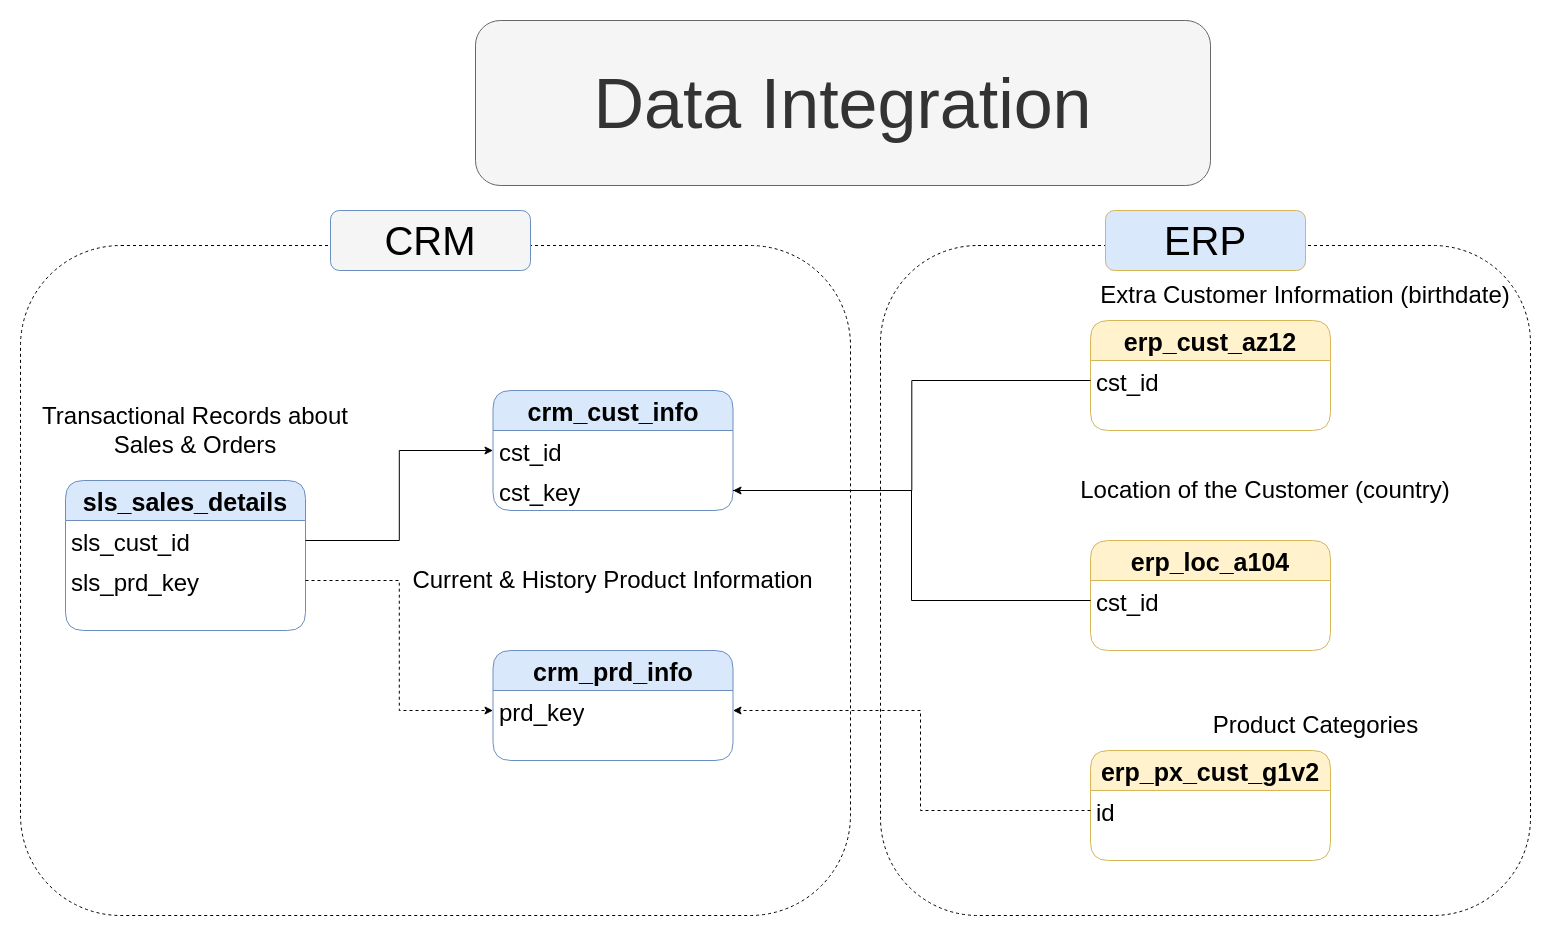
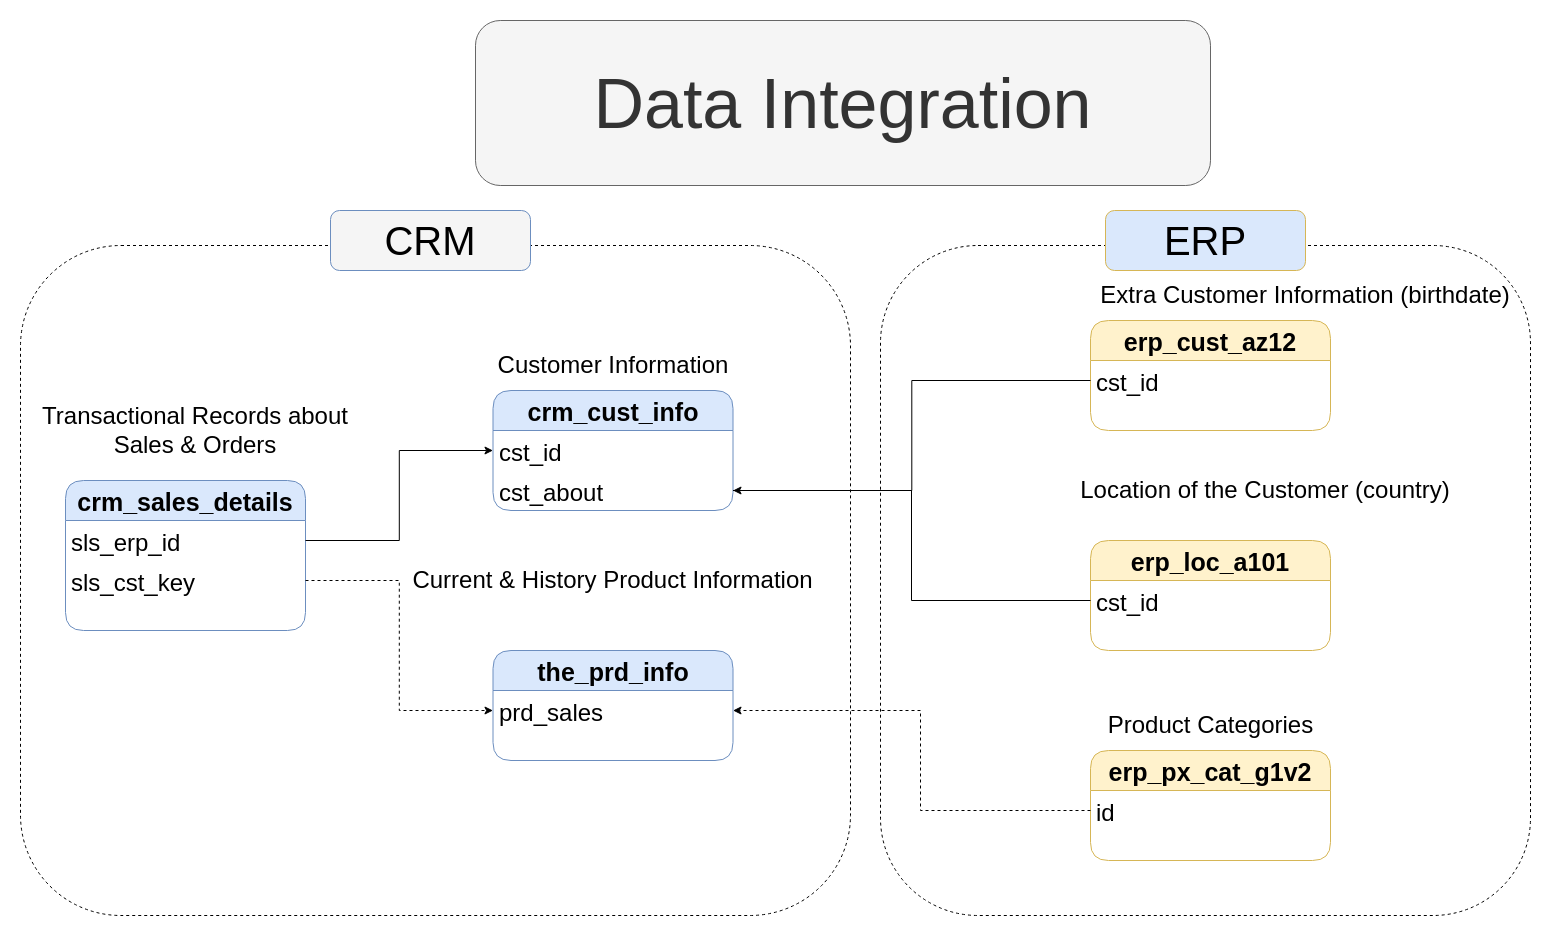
node "Customer Information": added
node "cst_key": label "cst_key" -> "cst_about"
node "sls_sales_details": label "sls_sales_details" -> "crm_sales_details"
node "sls_cust_id": label "sls_cust_id" -> "sls_erp_id"
node "erp_loc_a104": label "erp_loc_a104" -> "erp_loc_a101"
node "sls_prd_key": label "sls_prd_key" -> "sls_cst_key"
node "crm_prd_info": label "crm_prd_info" -> "the_prd_info"
node "prd_key": label "prd_key" -> "prd_sales"
node "Product Categories": moved (1316, 726) -> (1211, 726)
node "erp_px_cust_g1v2": label "erp_px_cust_g1v2" -> "erp_px_cat_g1v2"
